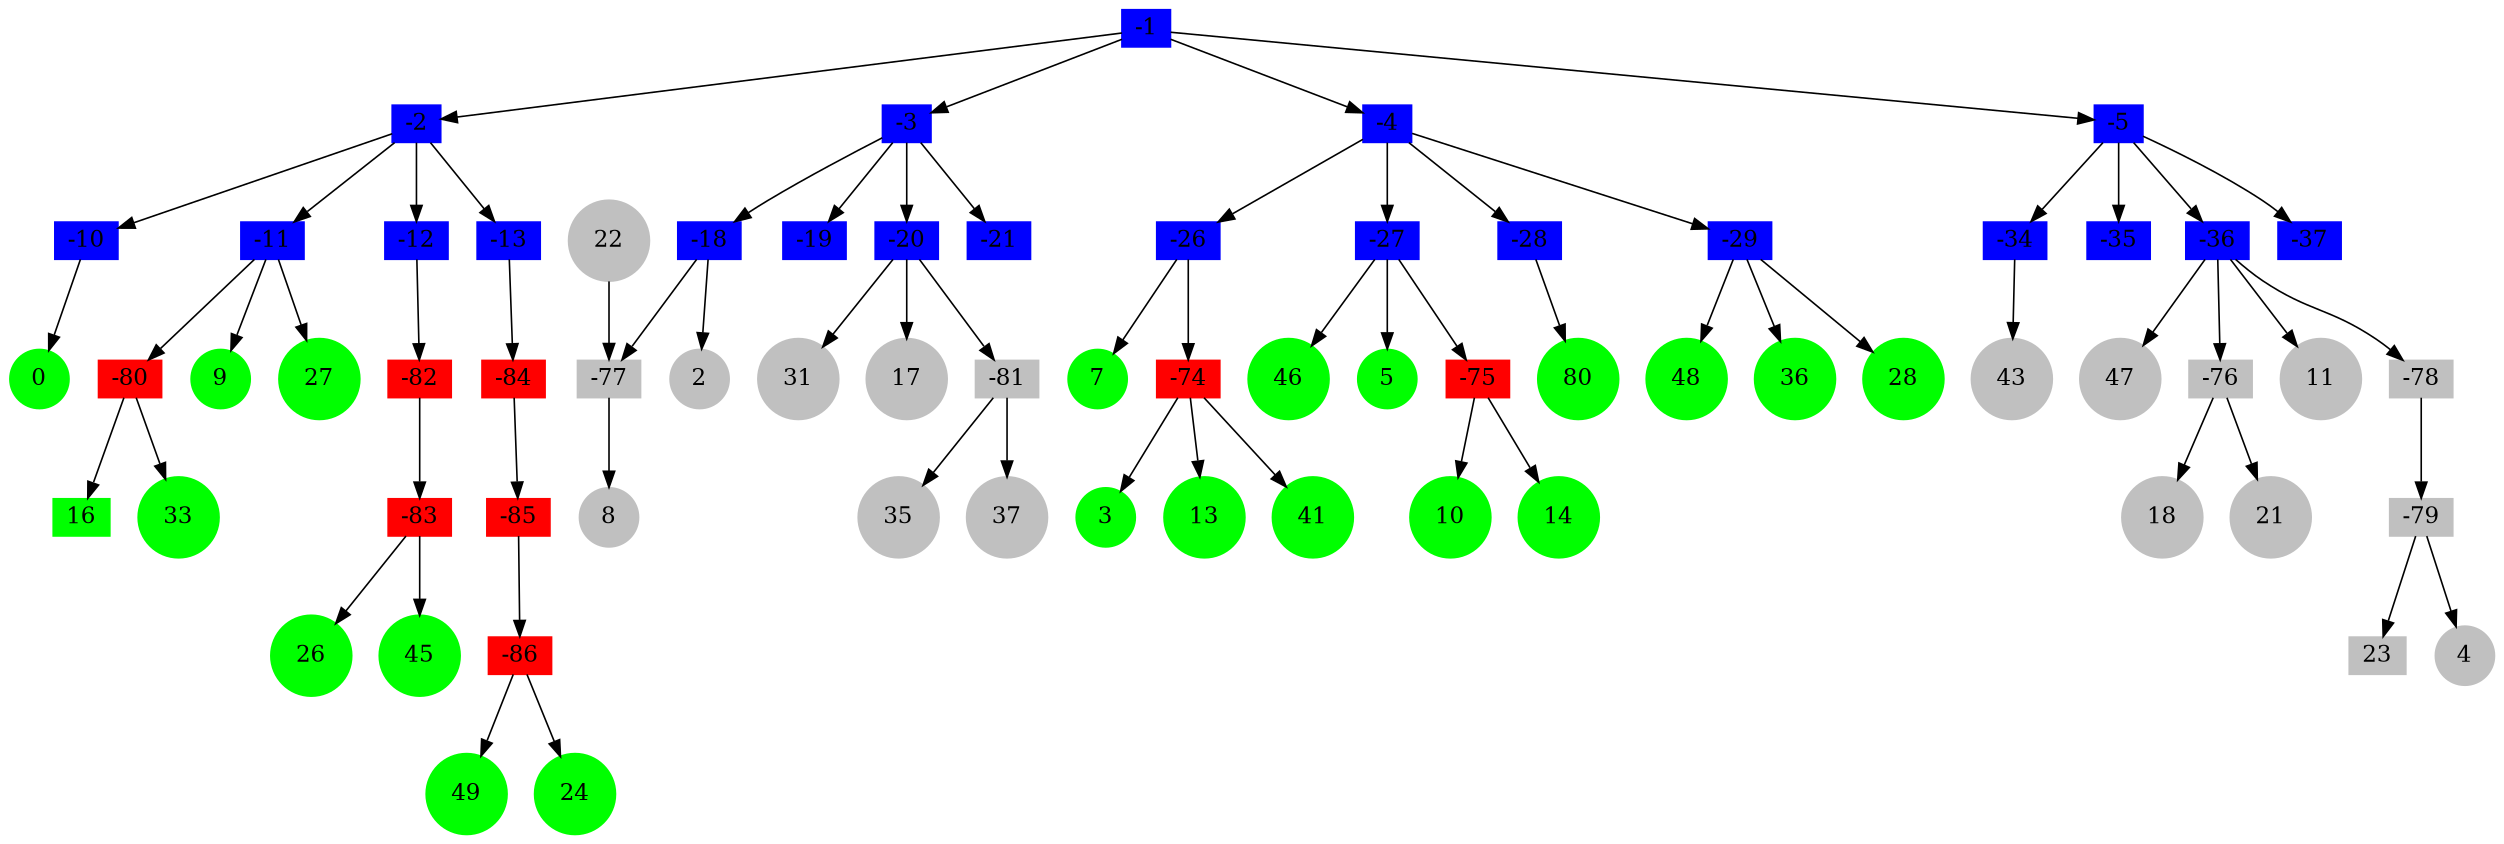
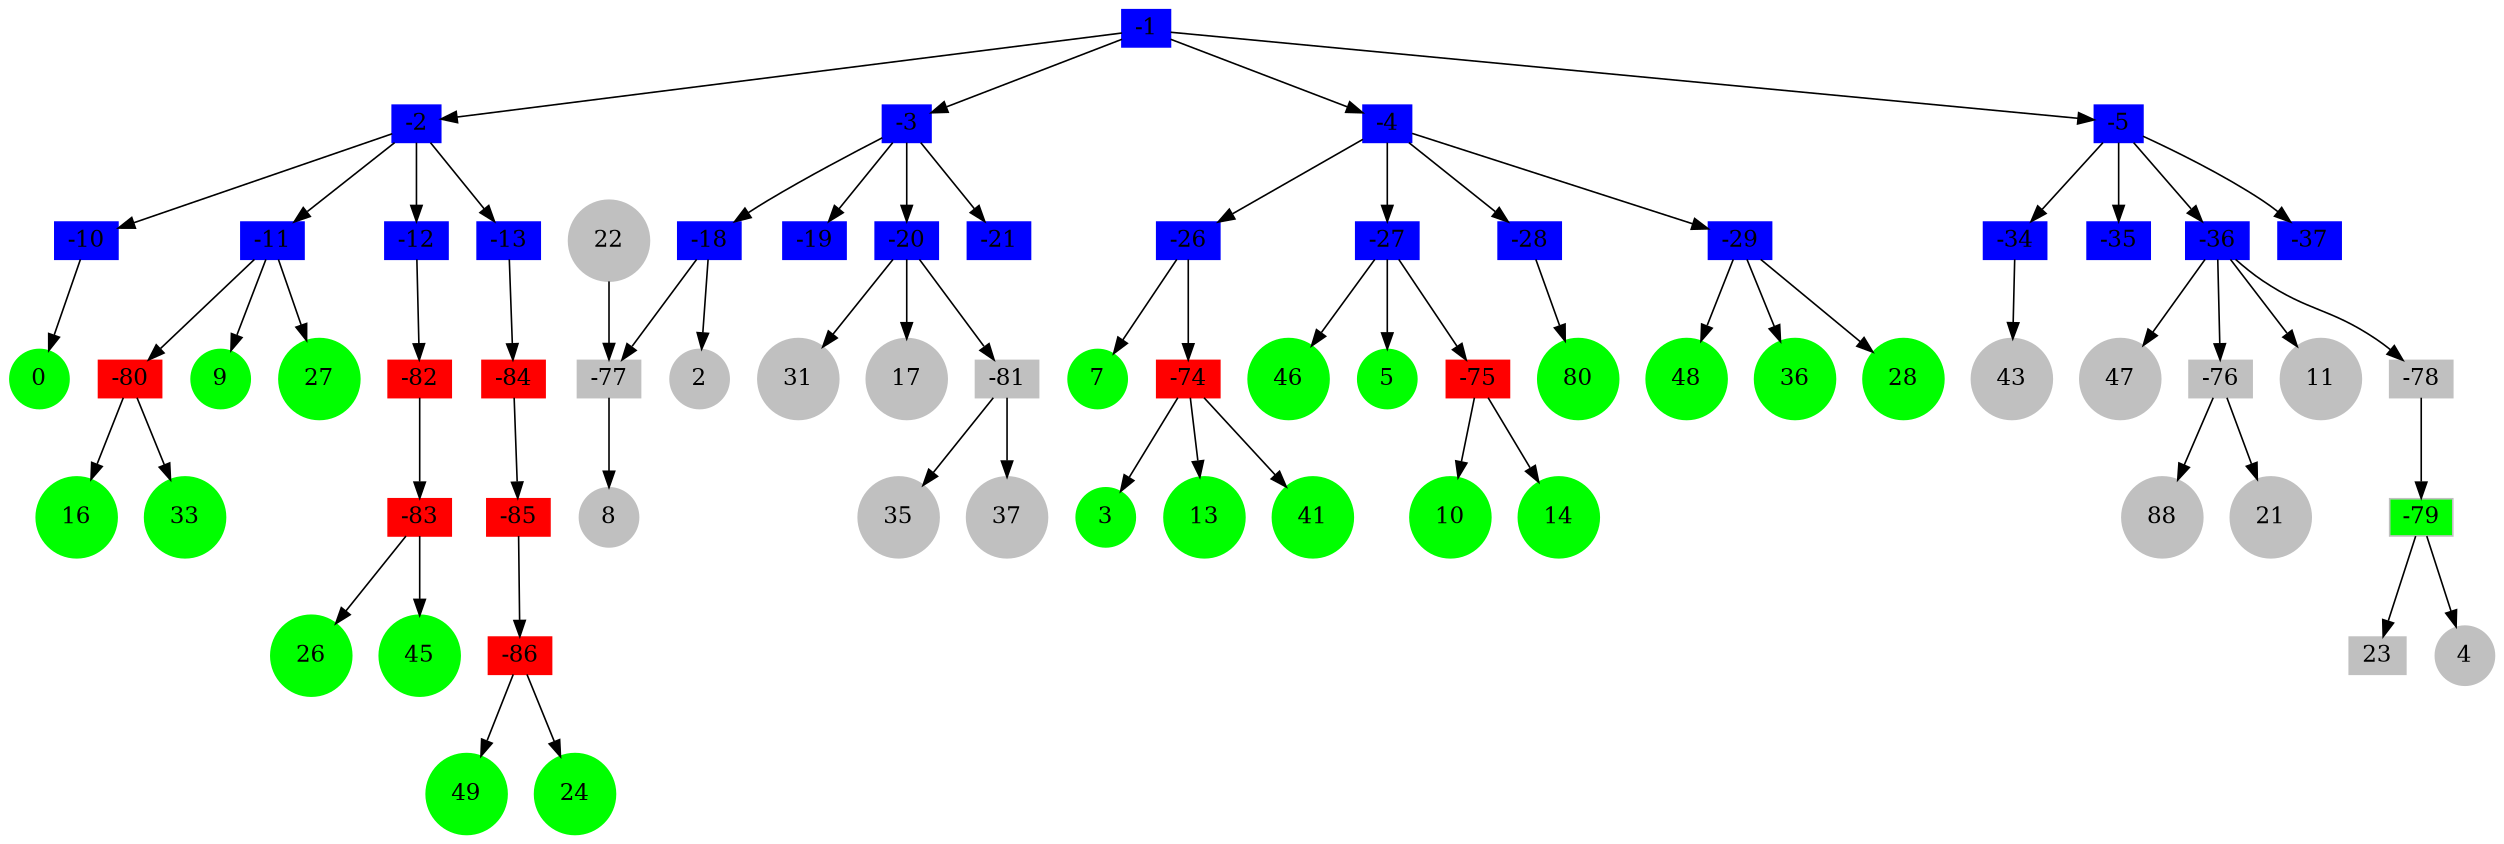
node "16": shape box -> circle
node "18": label "18" -> "88"
node "-79": fillcolor grey -> green
